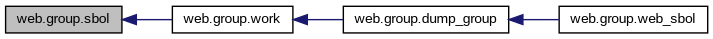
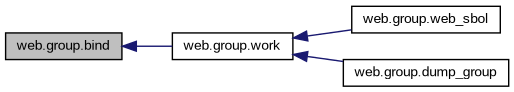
node "web.group.sbol": label "web.group.sbol" -> "web.group.bind"
edge "web.group.web_sbol" -> "web.group.dump_group": now "web.group.web_sbol" -> "web.group.work"
